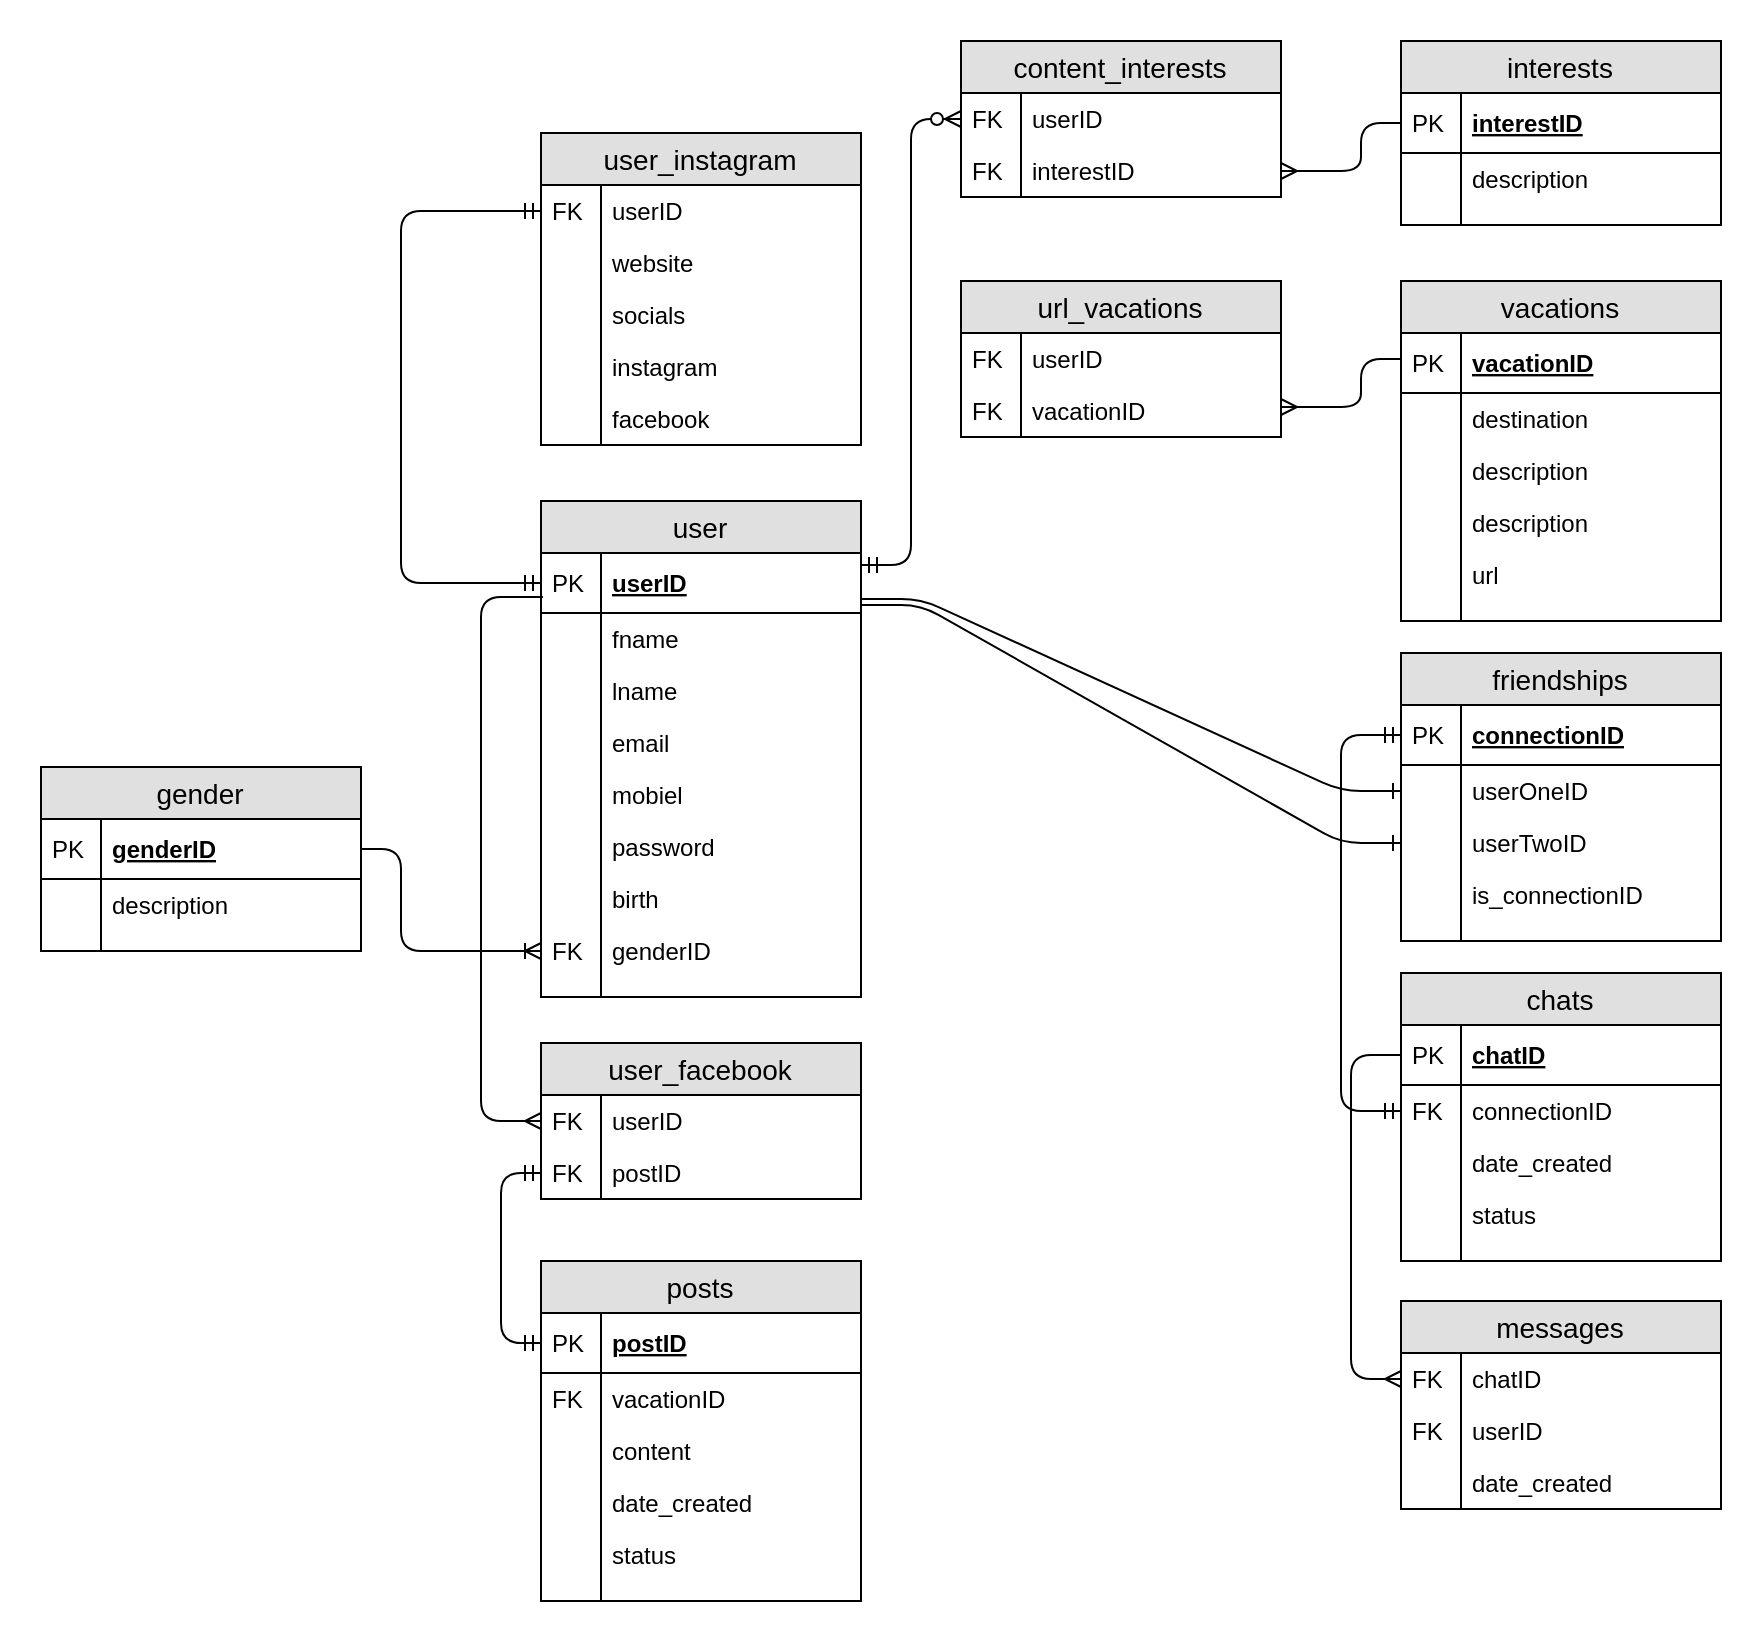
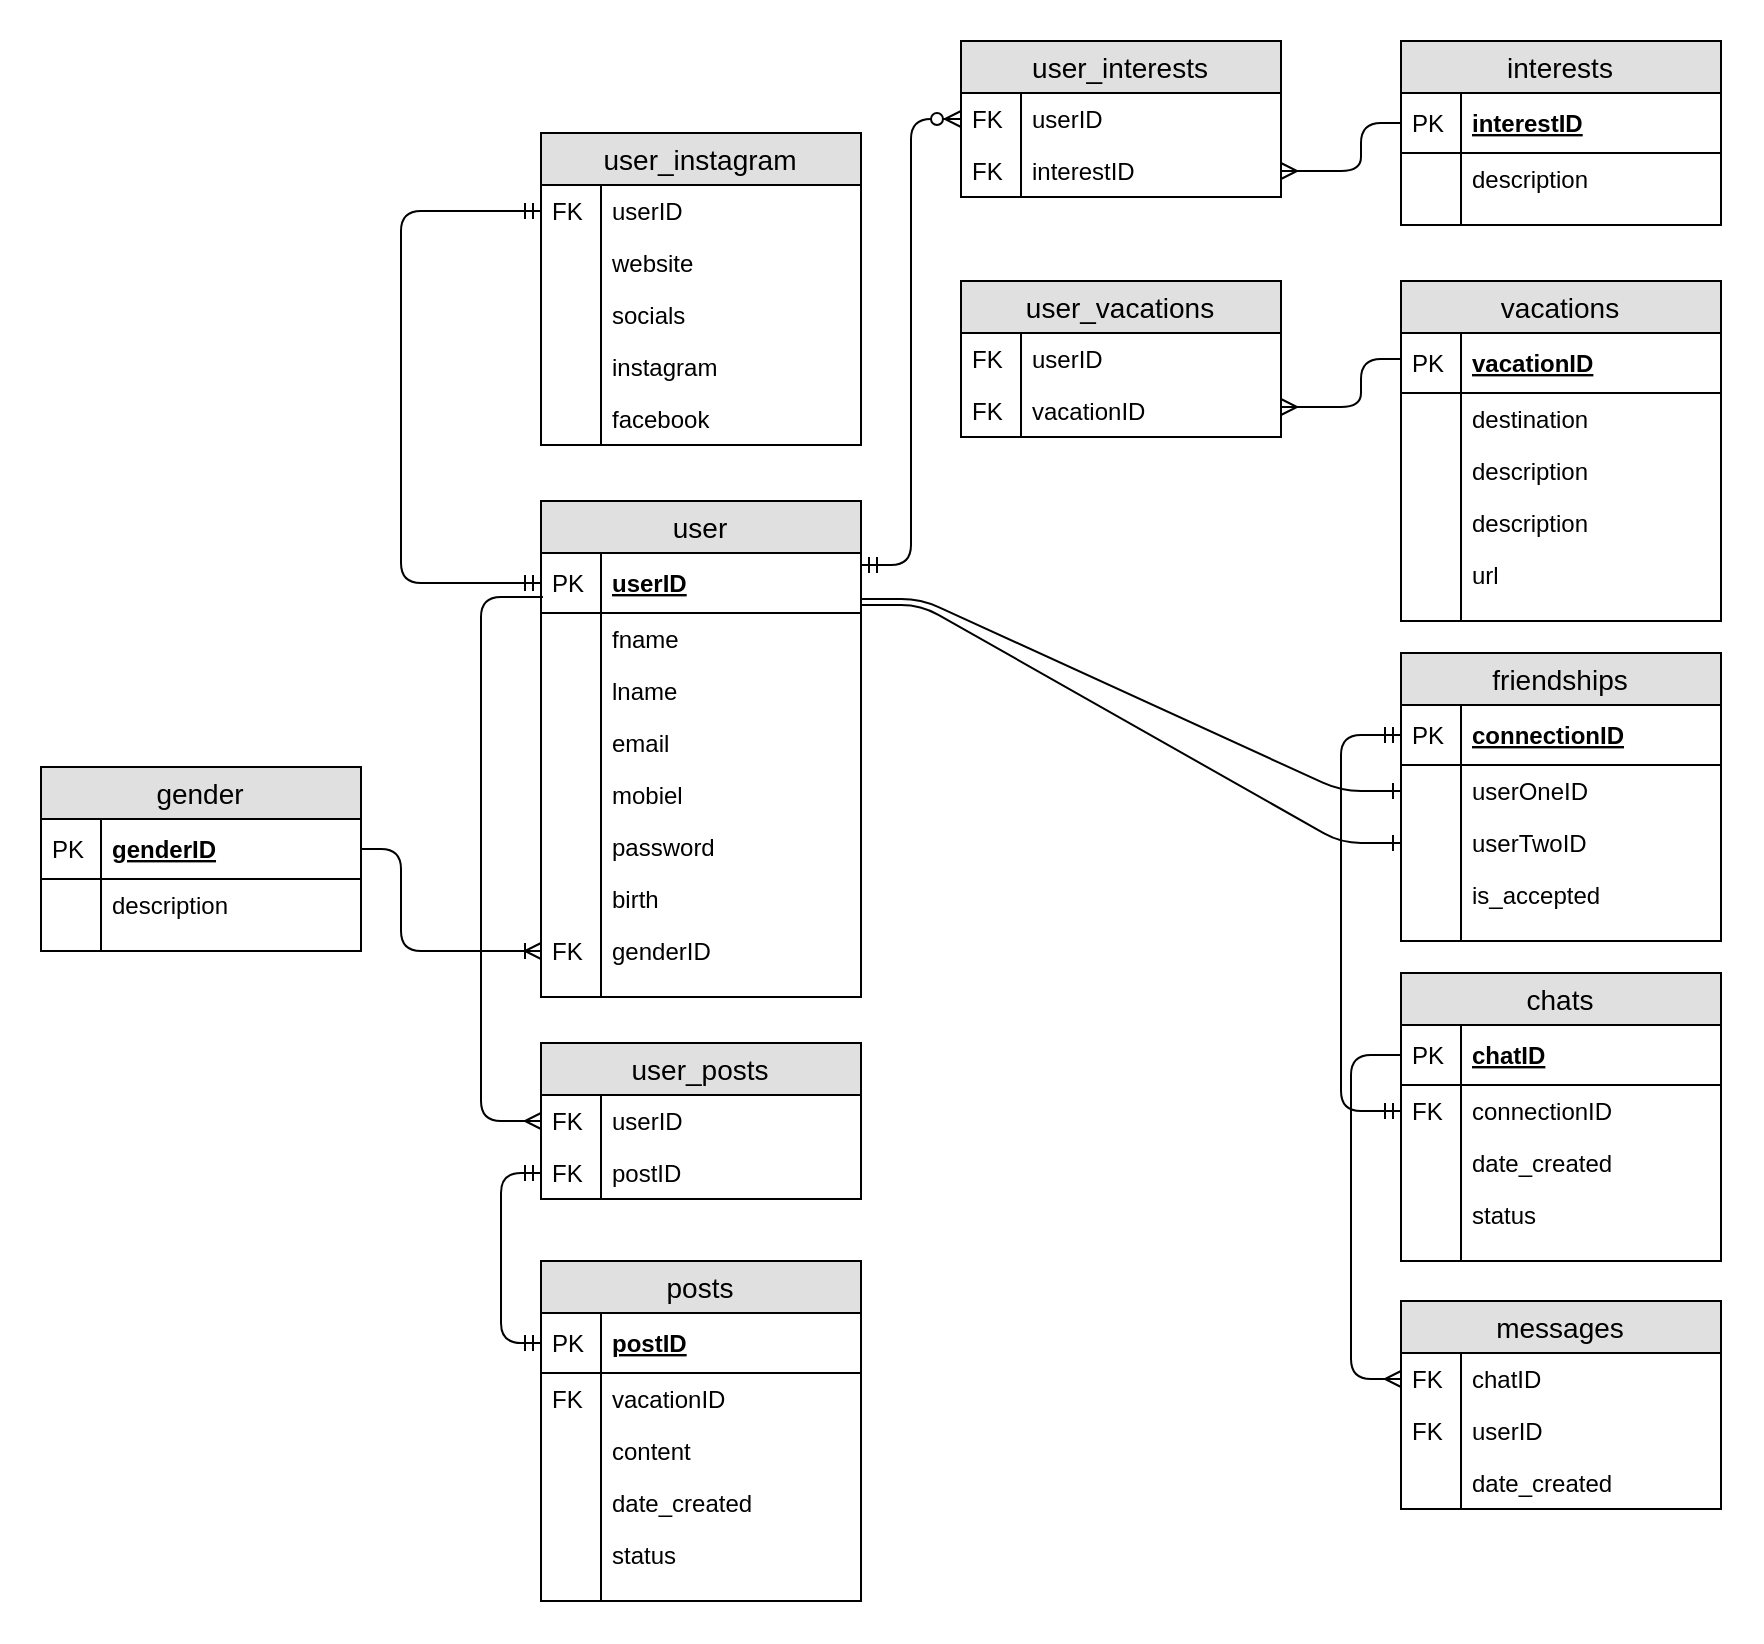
node "content_interests": label "content_interests" -> "user_interests"
node "url_vacations": label "url_vacations" -> "user_vacations"
node "is_connectionID": label "is_connectionID" -> "is_accepted"
node "user_facebook": label "user_facebook" -> "user_posts"
